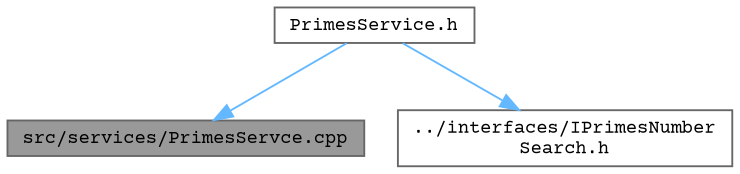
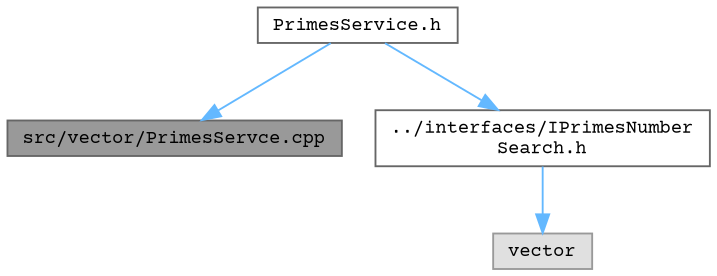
node "src/services/PrimesServce.cpp": label "src/services/PrimesServce.cpp" -> "src/vector/PrimesServce.cpp"
node "vector": added
